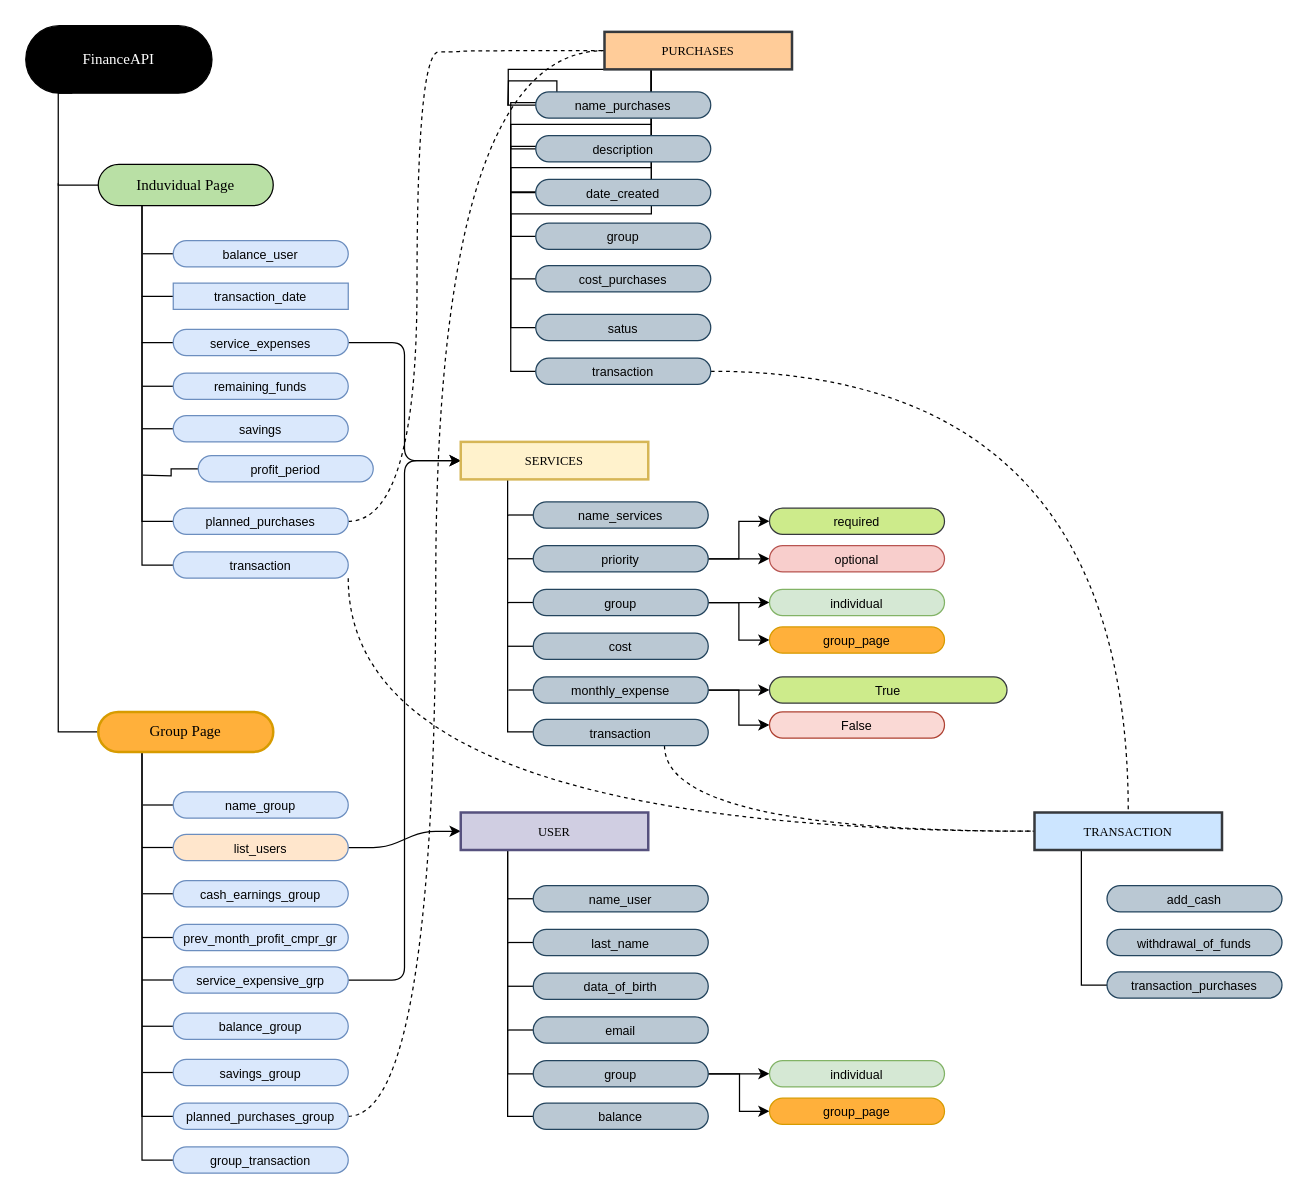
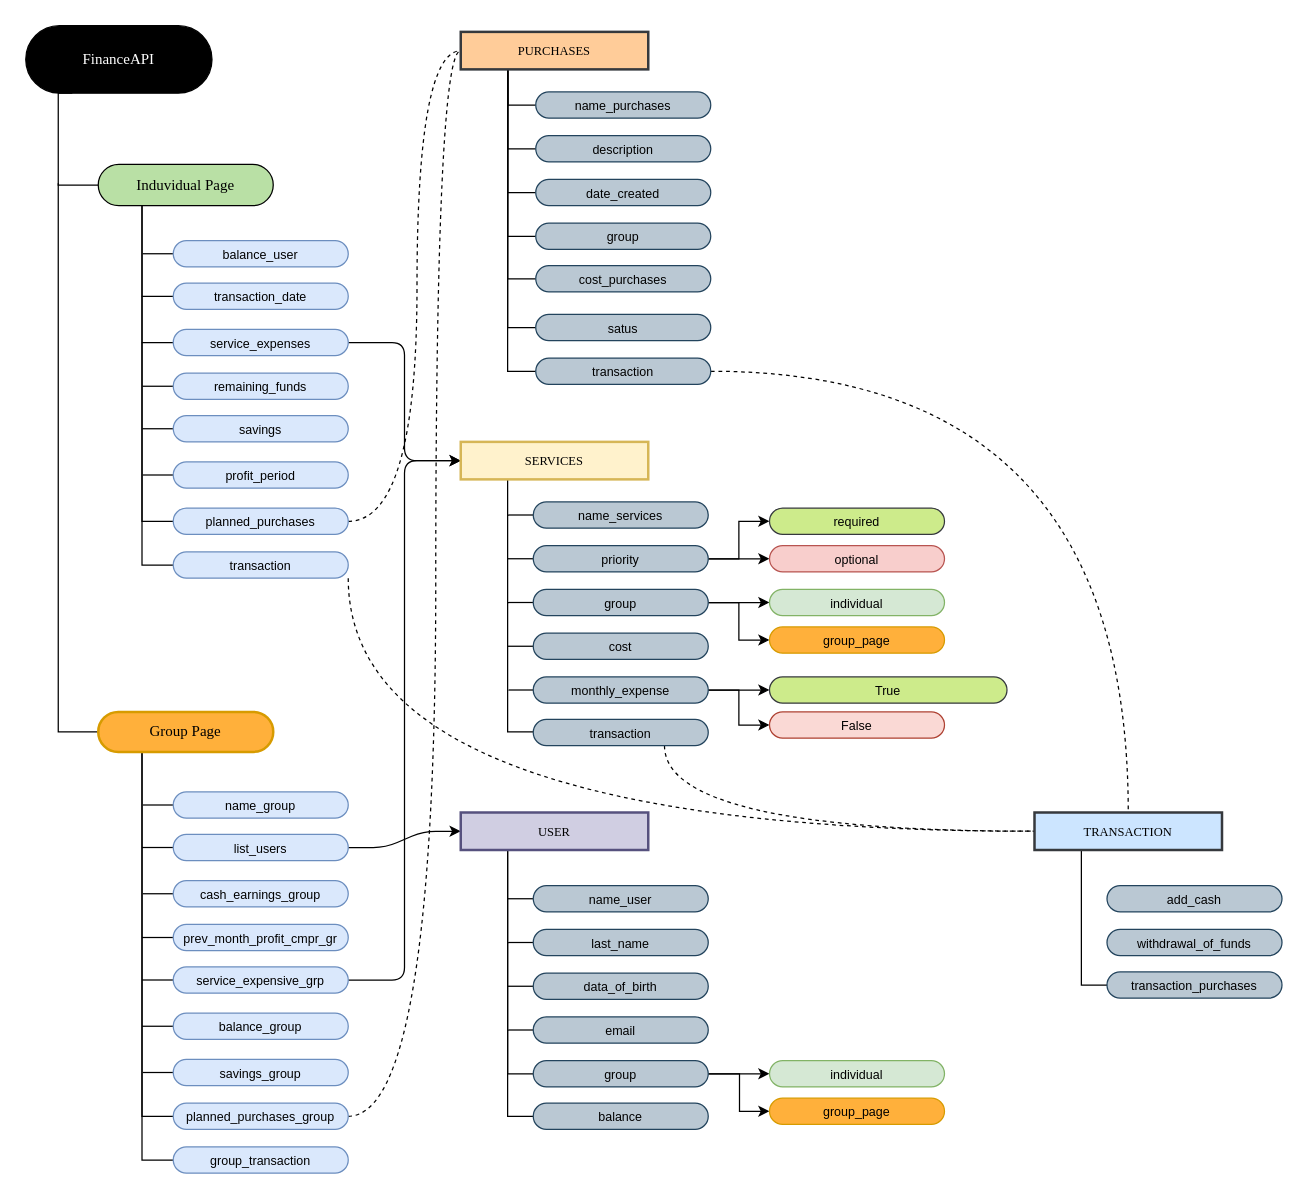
node "PURCHASES": moved (698, 51) -> (554, 51)
node "transaction_date": shape rectangle -> rounded rectangle
node "profit_period": moved (286, 469) -> (261, 475)
node "list_users": fillcolor #ffe6cc -> #dae8fc
